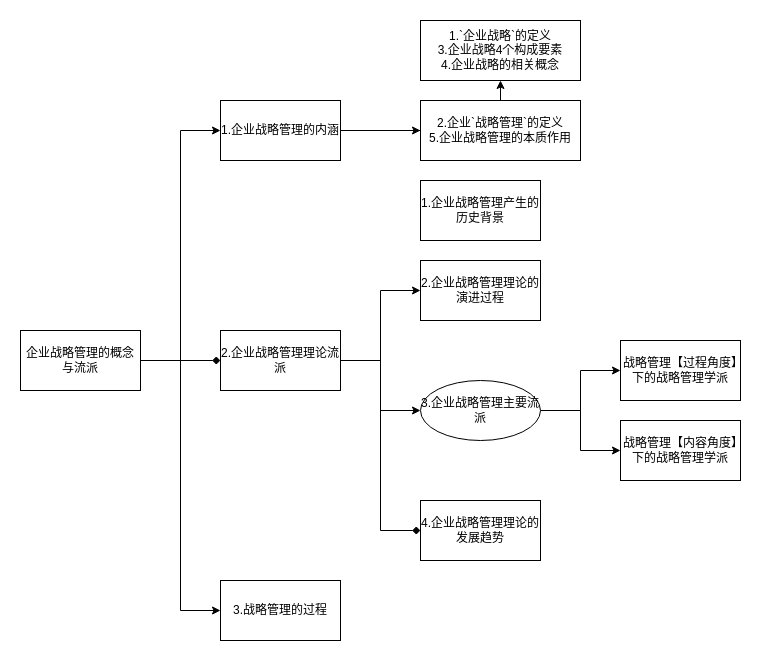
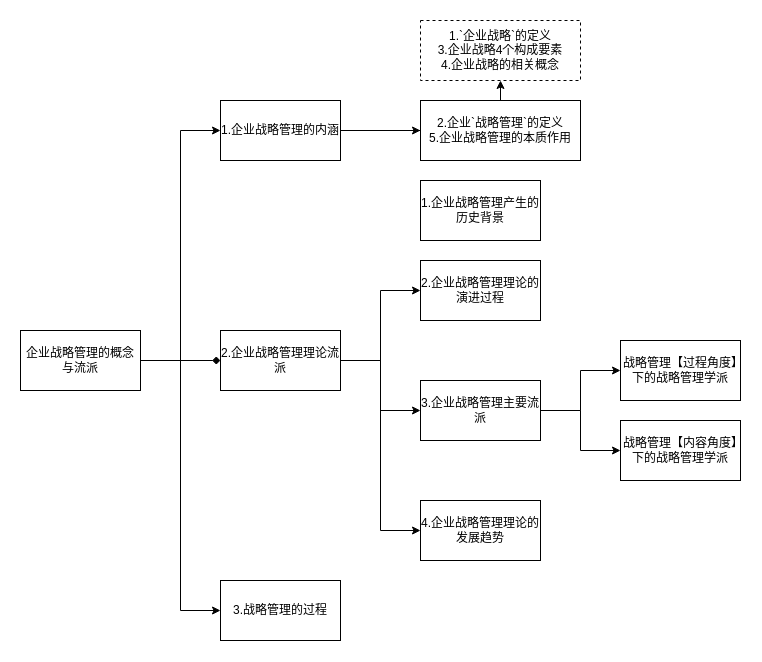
node "1.`企业战略`的定义 3.企业战略4个构成要素 4.企业战略的相关概念": style solid -> dashed
node "3.企业战略管理主要流派": shape ellipse -> rectangle
edge "2.企业战略管理理论流派" -> "4.企业战略管理理论的发展趋势": arrowhead diamond -> classic
